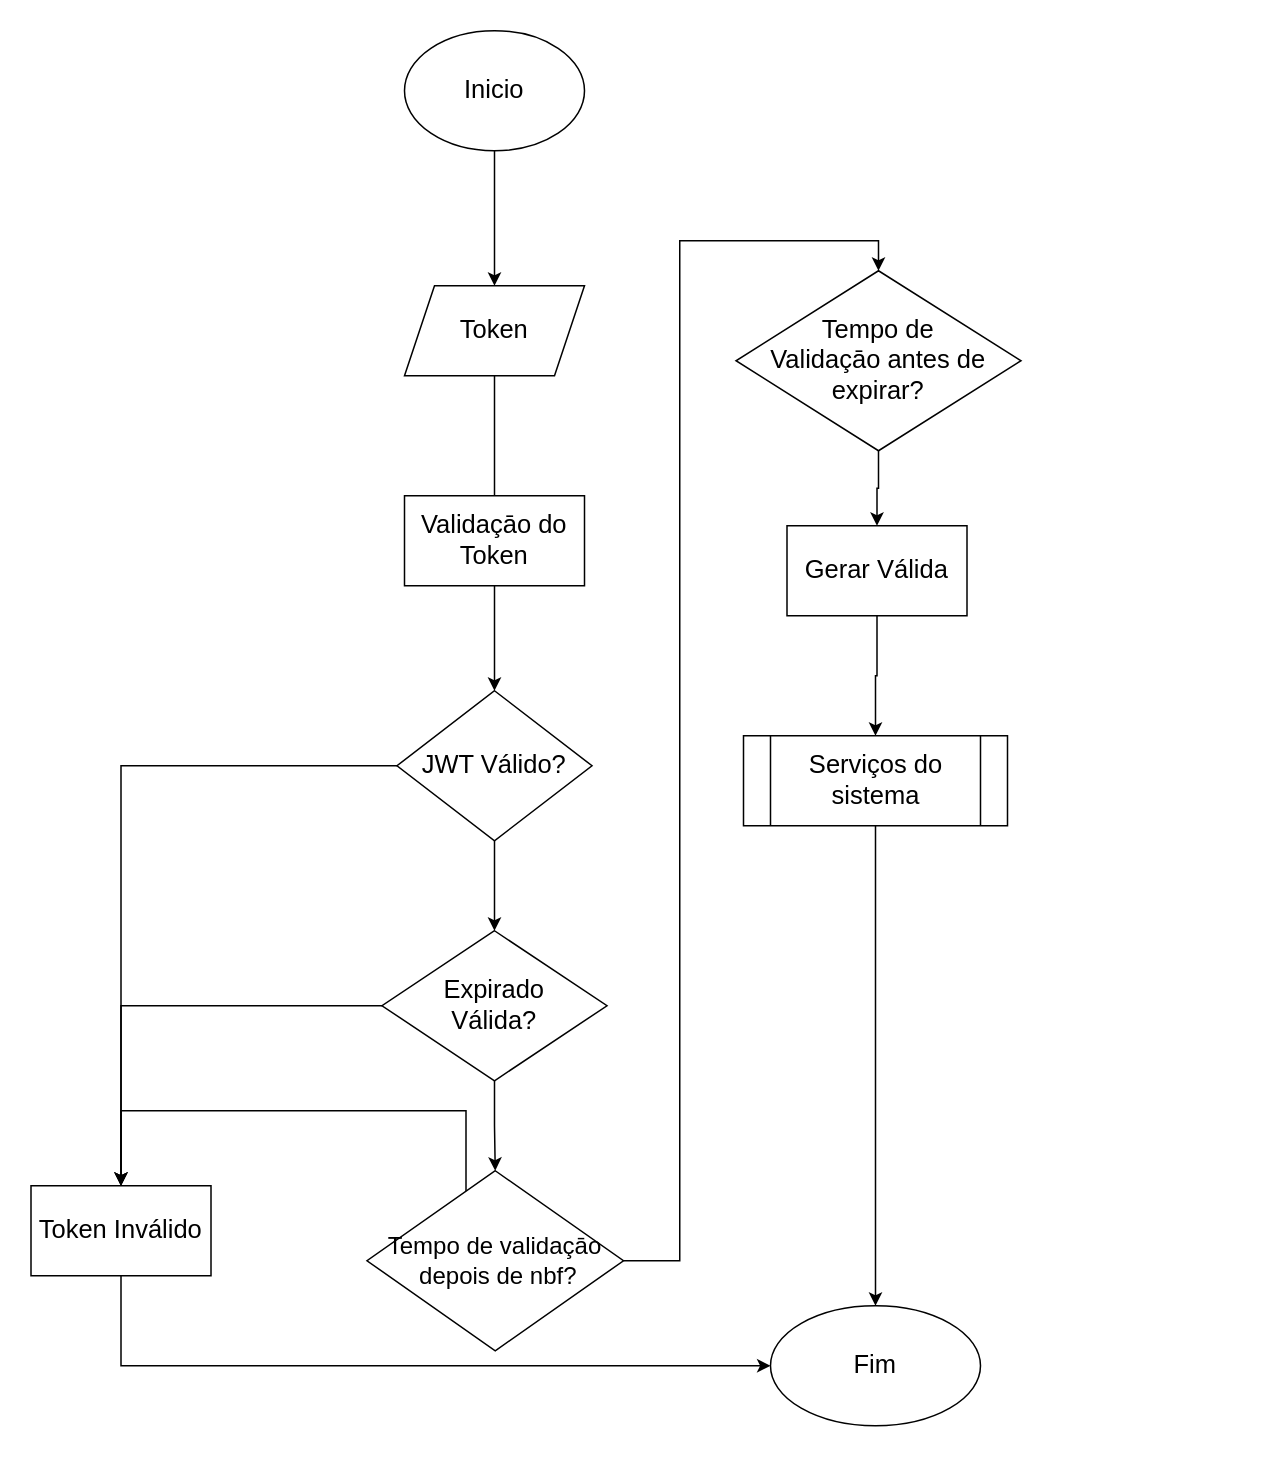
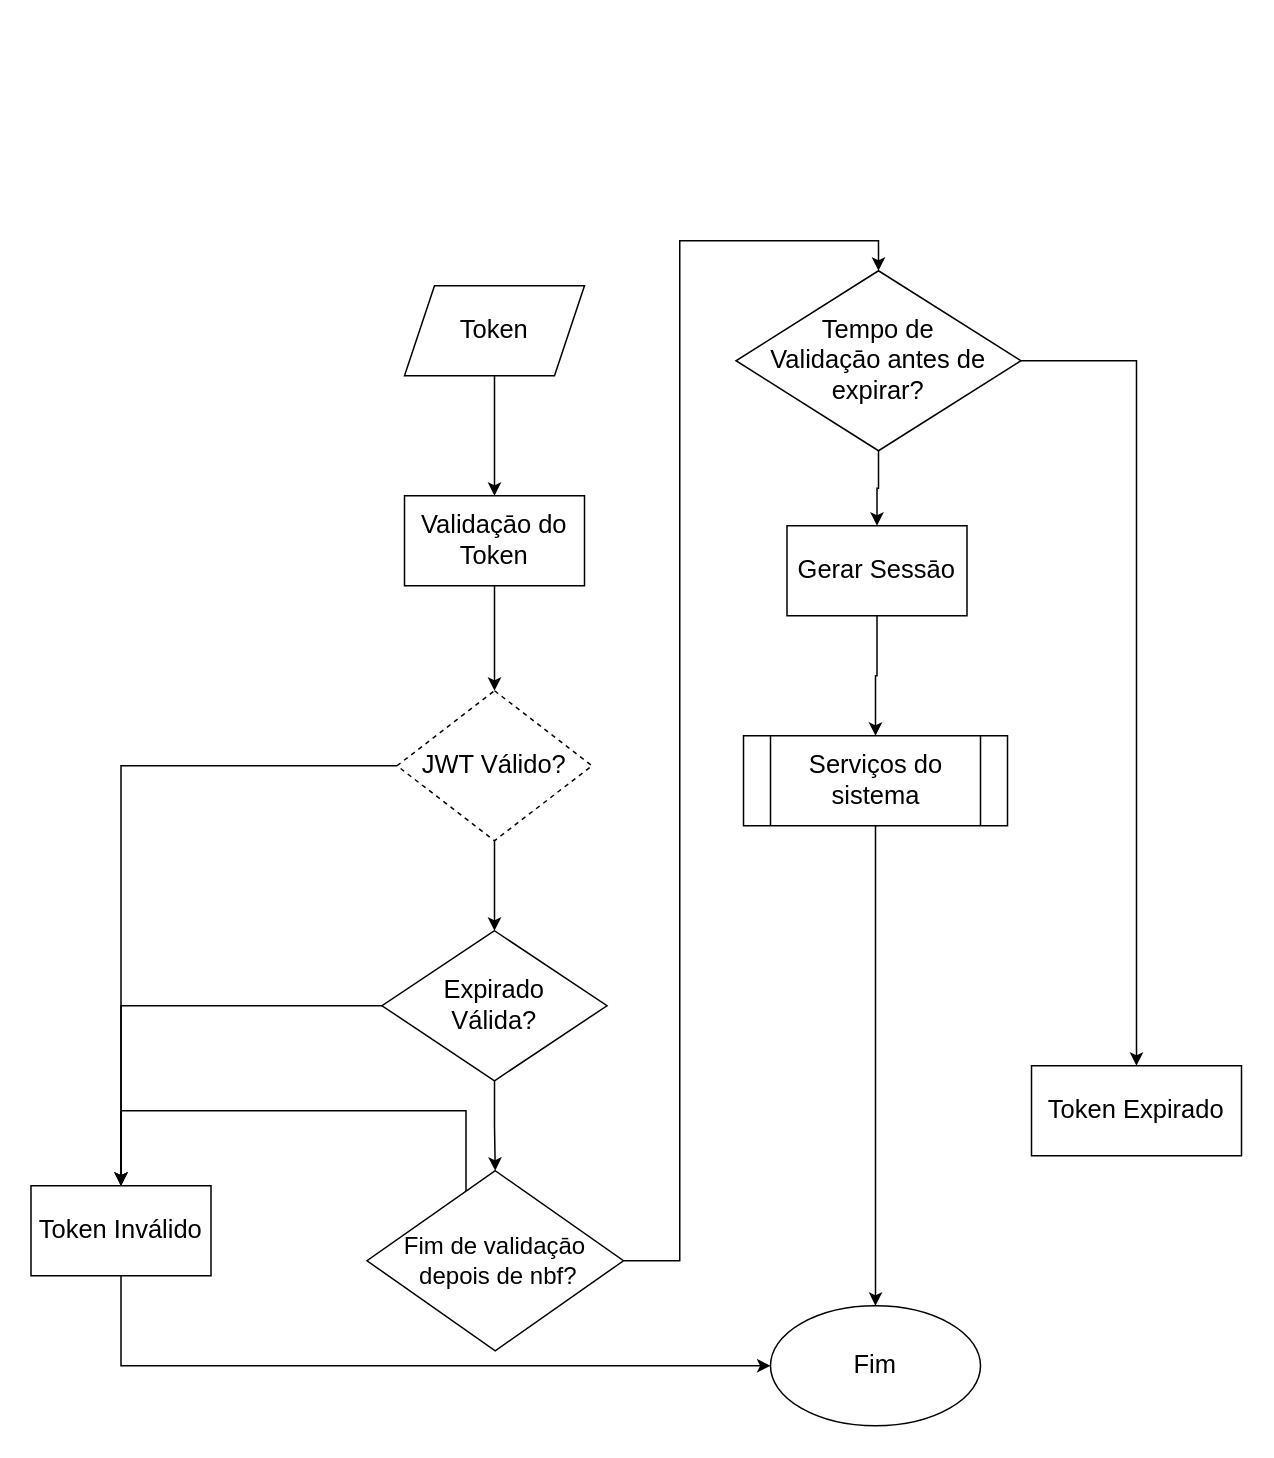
node "Inicio": removed
edge "Inicio" -> "Token": removed
edge "Token" -- "Validaçāo do Token": arrowhead none -> classic
node "Gerar Válida": label "Gerar Válida" -> "Gerar Sessāo"
edge "Tempo de Validaçāo antes de expirar?" -> "Token Expirado": added
node "JWT Válido?": style solid -> dashed
node "Token Expirado": added
node "Tempo de validaçāo depois de nbf?": label "Tempo de validaçāo depois de nbf?" -> "Fim de validaçāo depois de nbf?"
